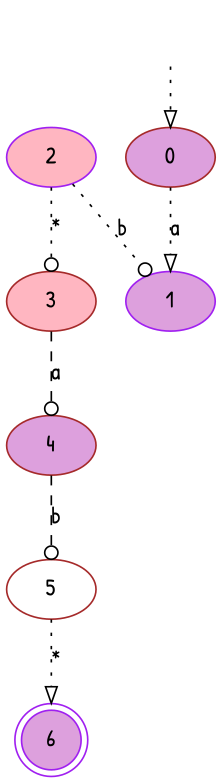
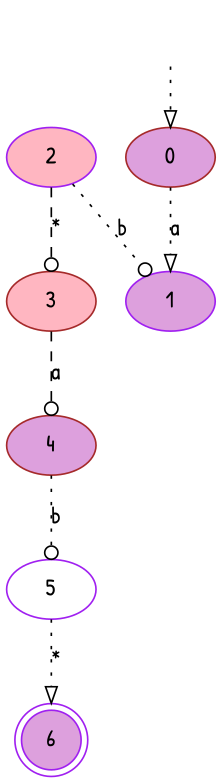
edge "2" -> "3": style dotted -> dashed
edge "4" -> "5": style dashed -> dotted
node "5": color brown -> purple
